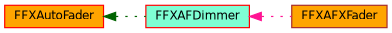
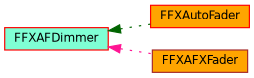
edge "FFXAFDimmer" -> "FFXAutoFader": reversed
